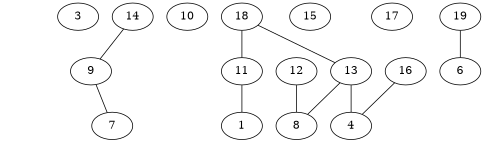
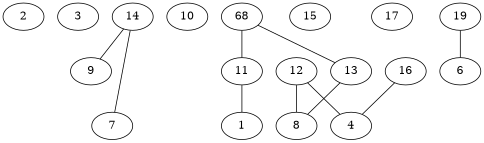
node "2": added
node "18": label "18" -> "68"
edge "9" -- "7": now "14" -- "7"
edge "13" -- "4": now "12" -- "4"
